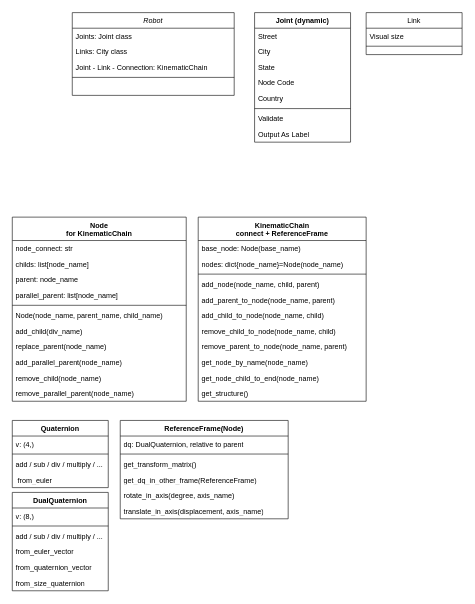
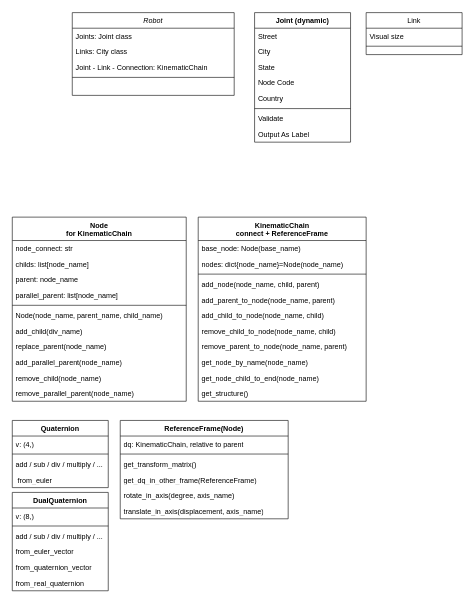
node "dq: DualQuaternion, relative to parent": label "dq: DualQuaternion, relative to parent" -> "dq: KinematicChain, relative to parent"
node "from_size_quaternion": label "from_size_quaternion" -> "from_real_quaternion"
